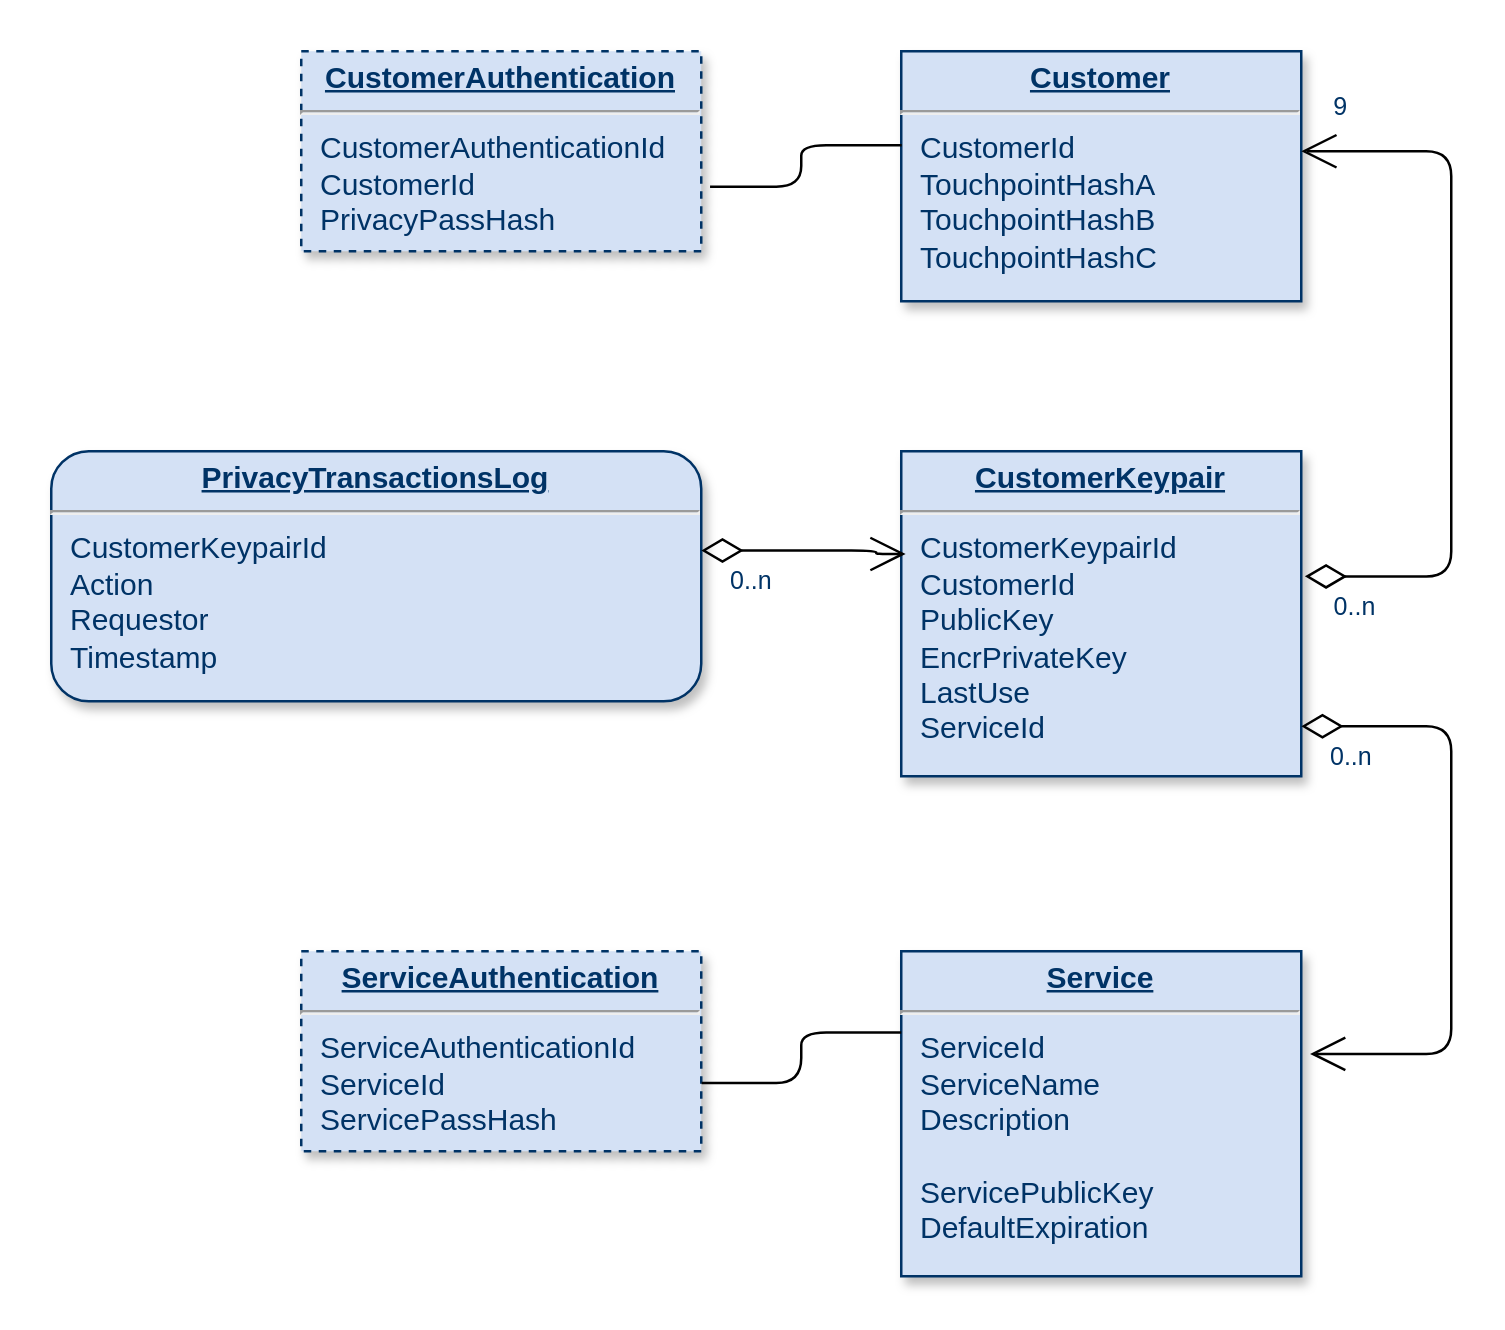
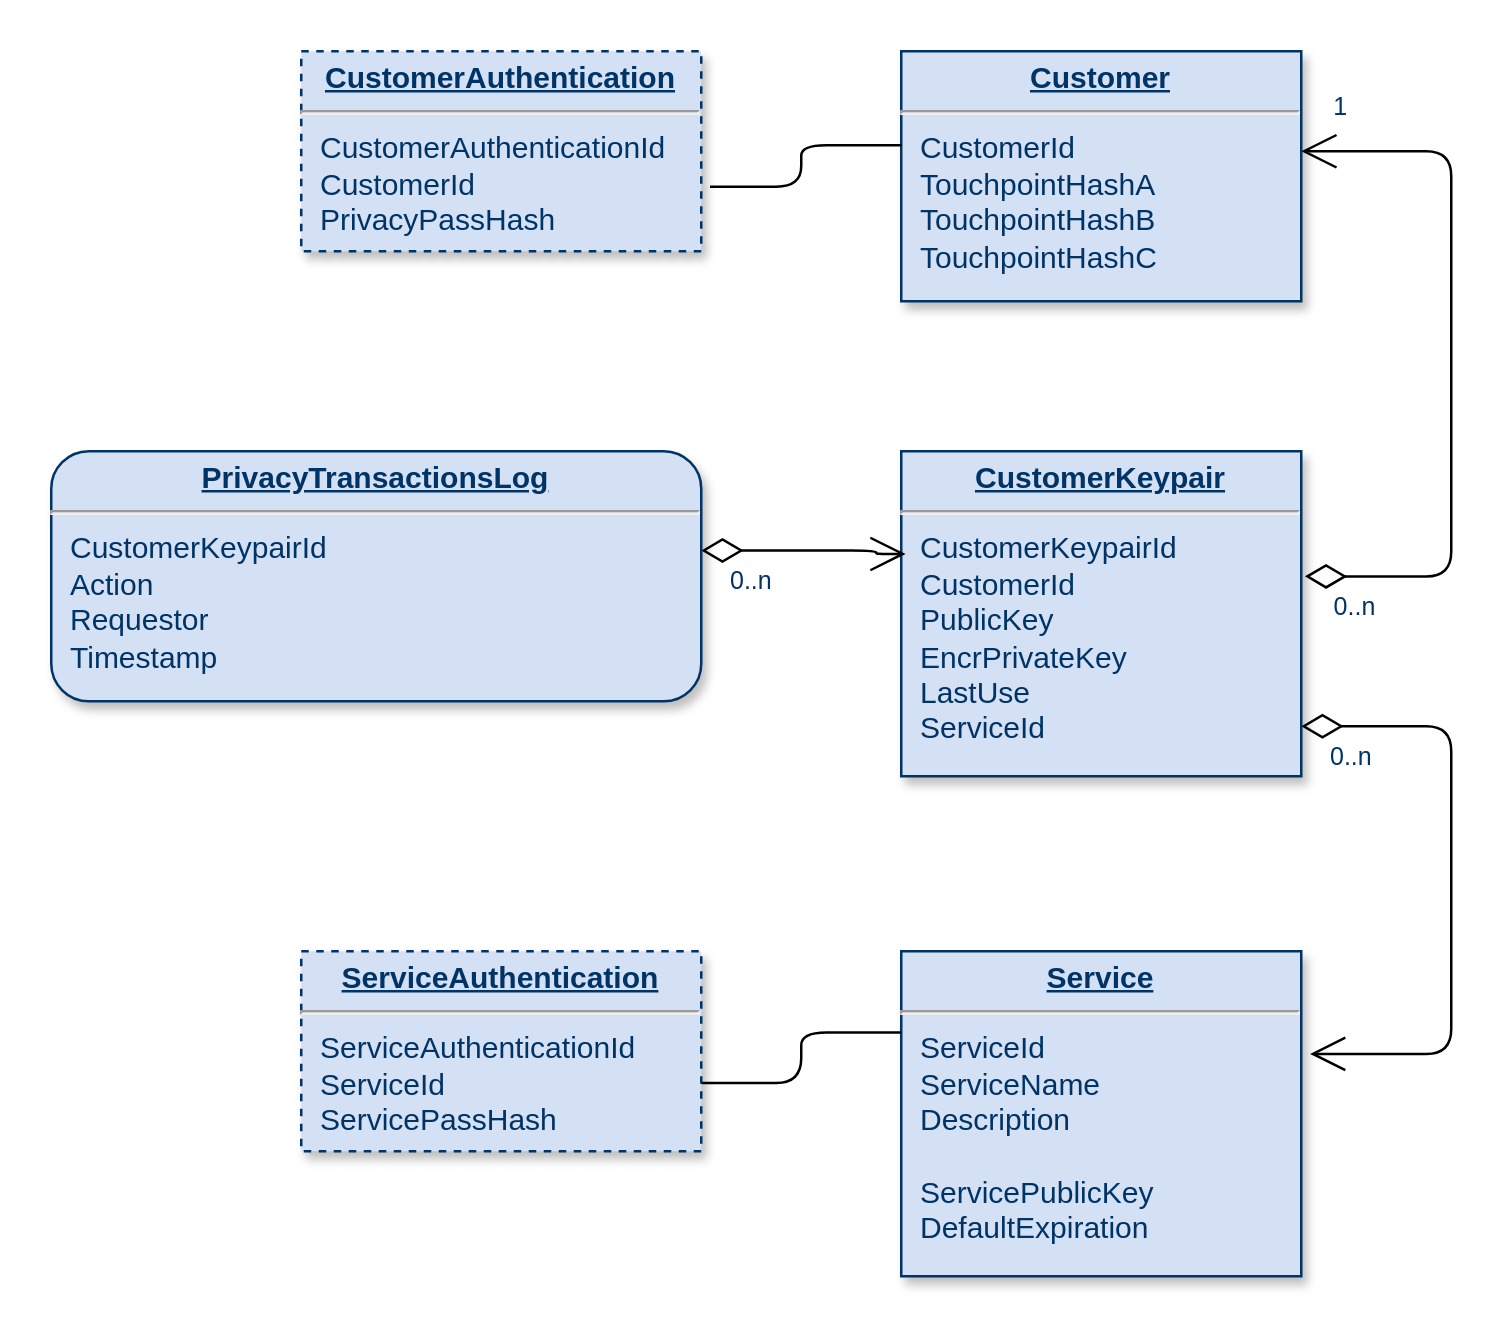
node "9": label "9" -> "1"
